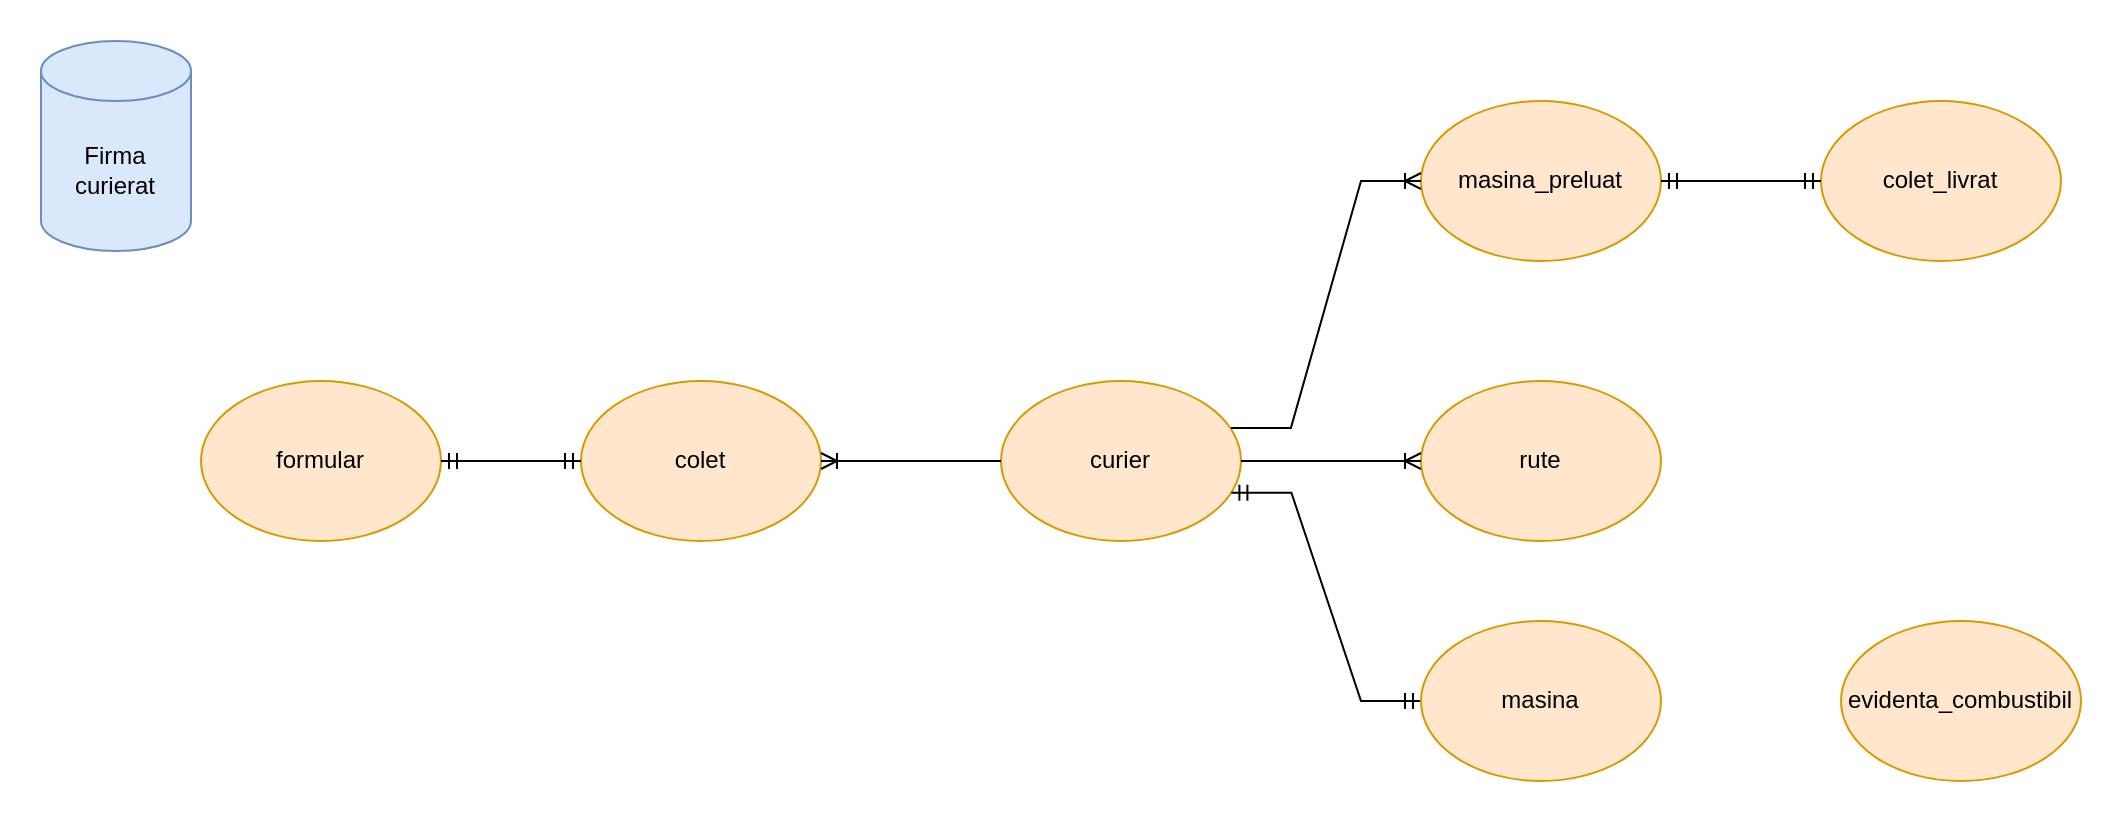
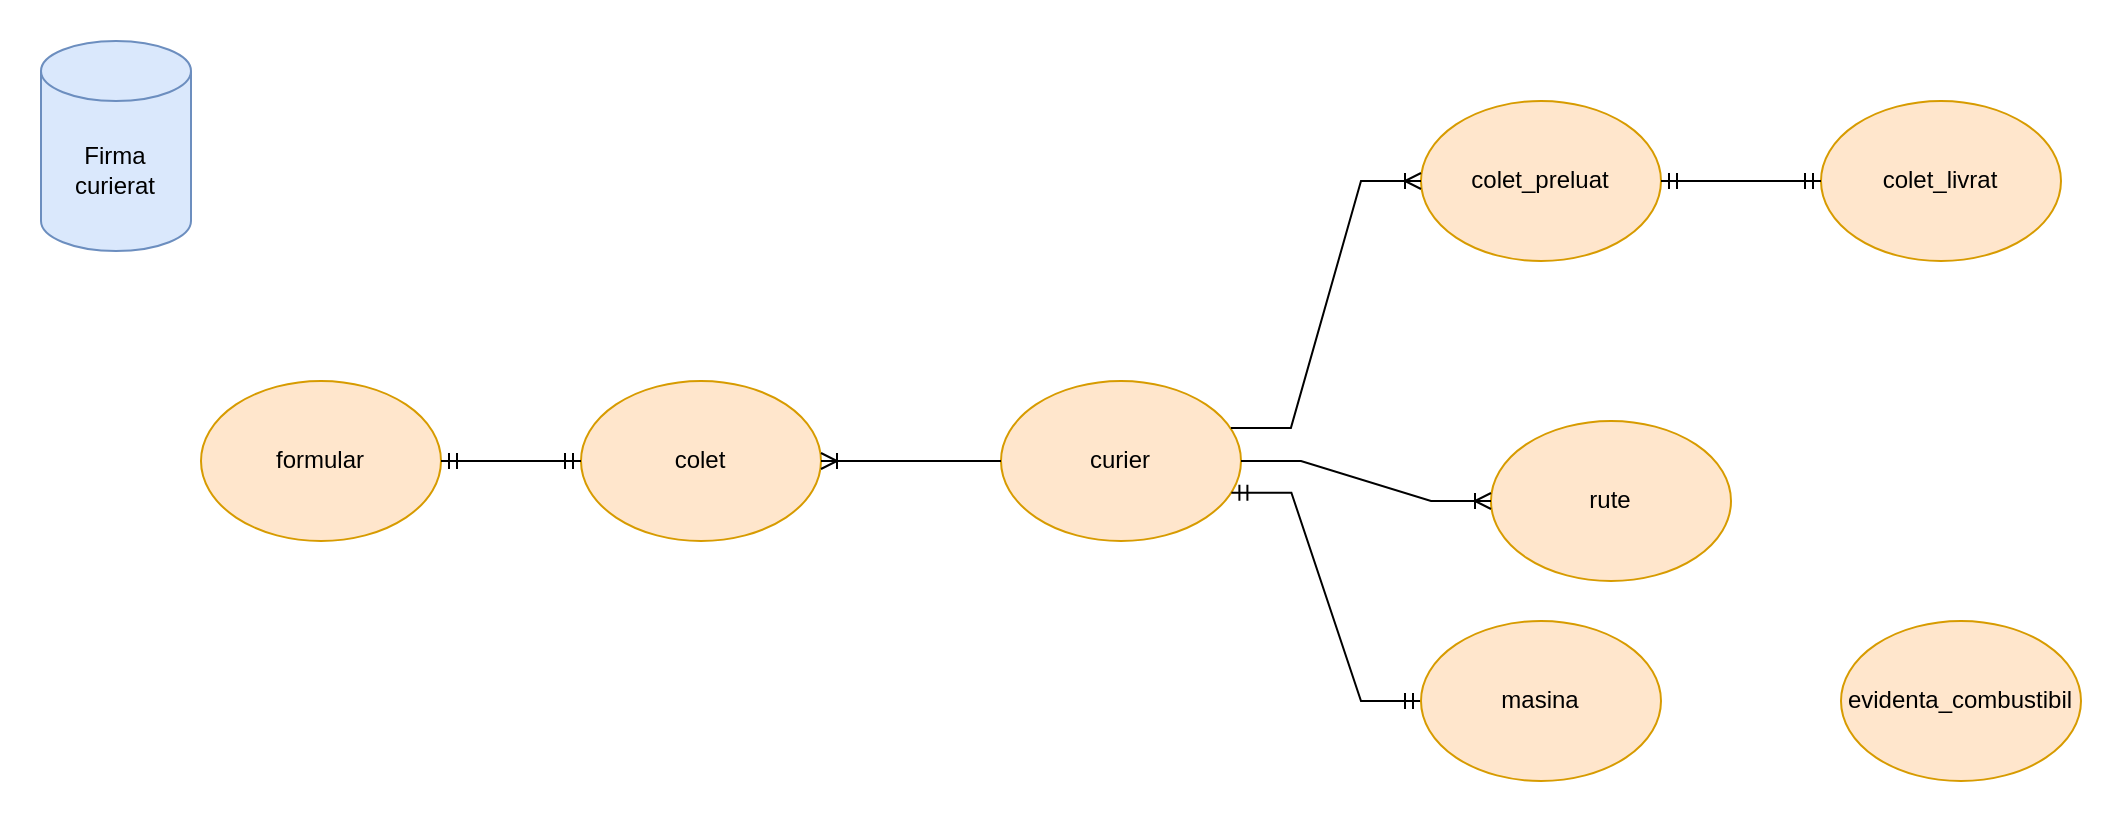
node "masina_preluat": label "masina_preluat" -> "colet_preluat"
node "rute": moved (1541, 461) -> (1611, 501)
